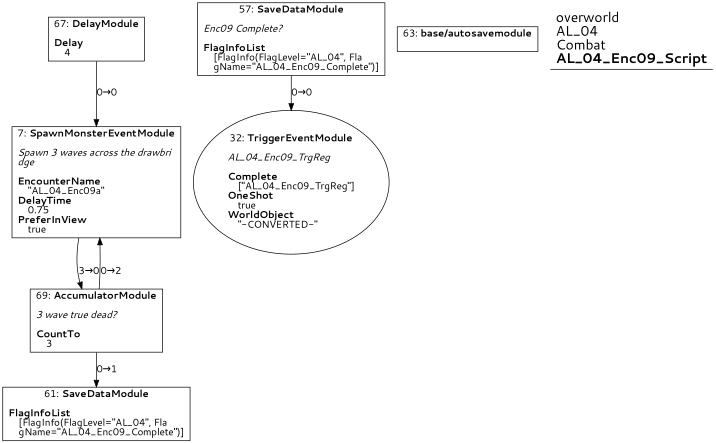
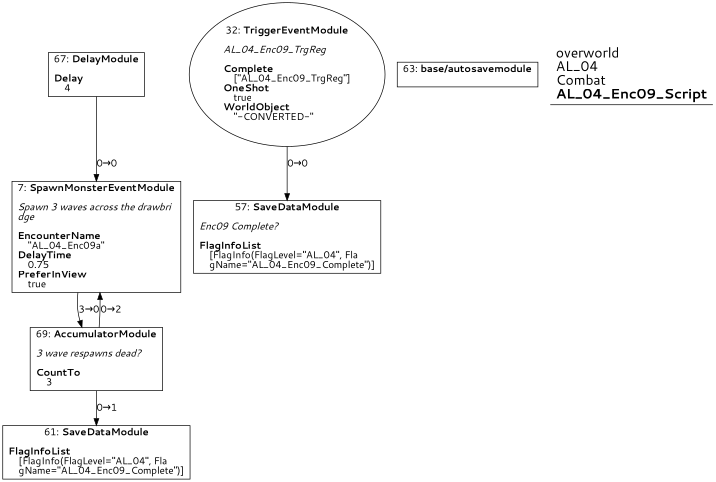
edge "57:" -> "32:": reversed
node "69:": text "3 wave true dead?" -> "3 wave respawns dead?"
